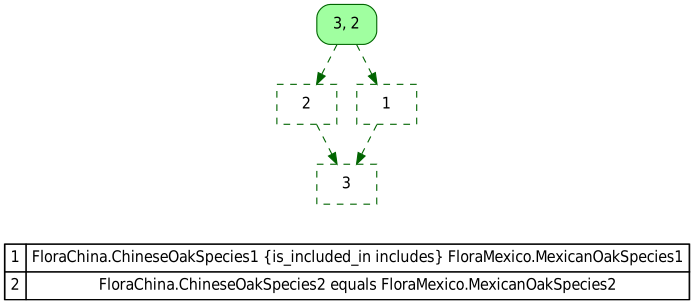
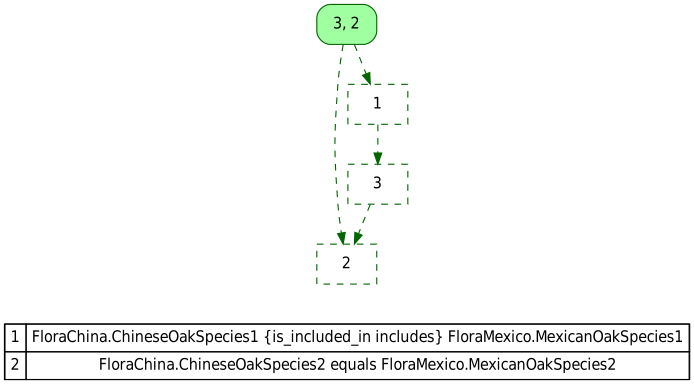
edge "2" -> "3": reversed
